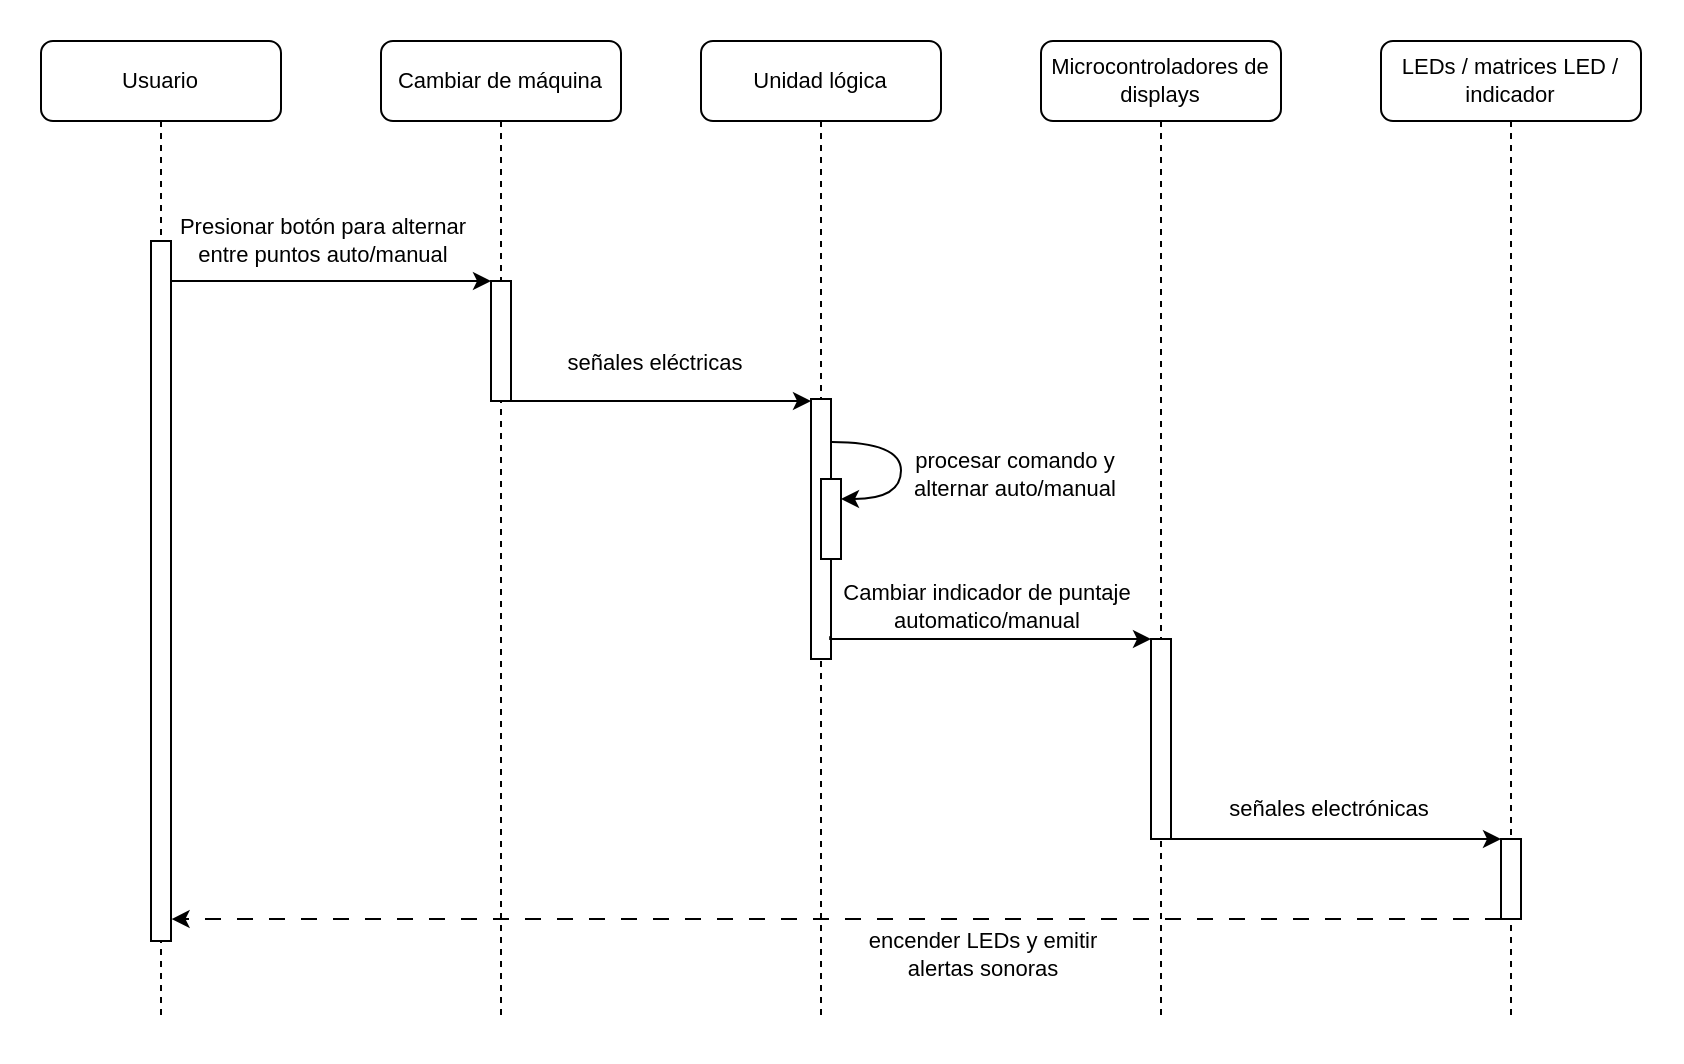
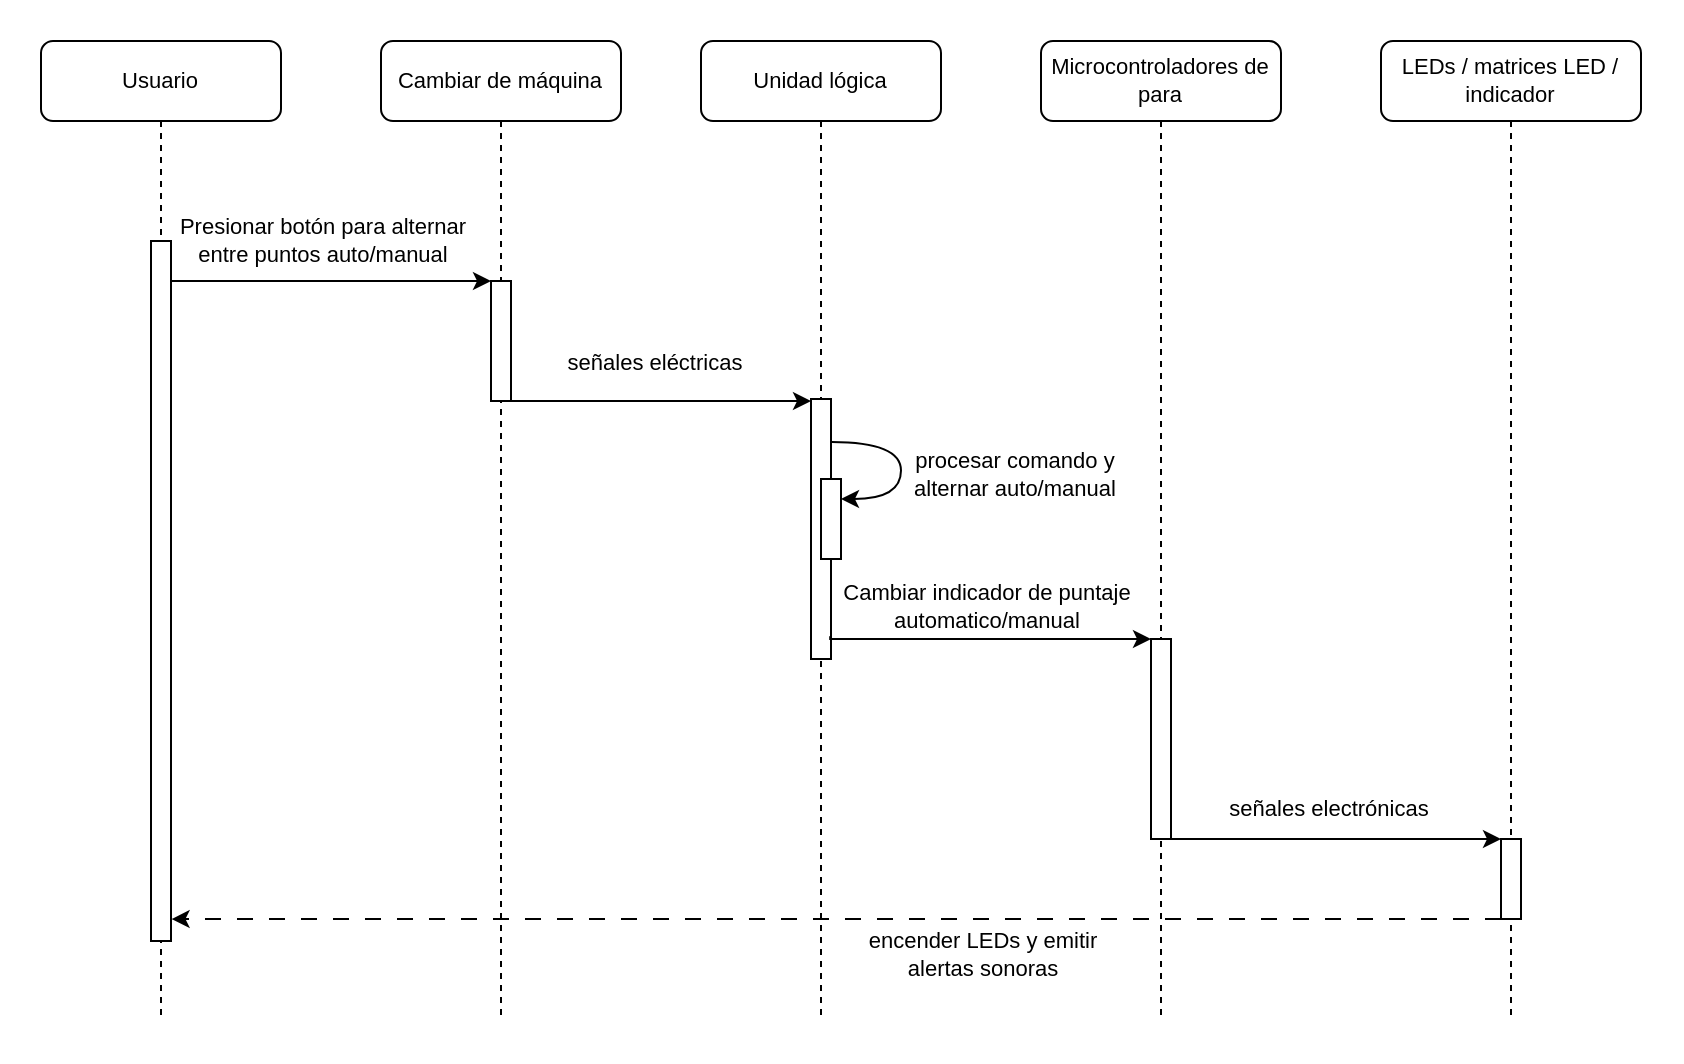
node "Microcontroladores de displays": label "Microcontroladores de displays" -> "Microcontroladores de para"
